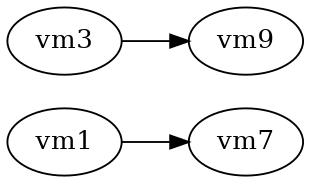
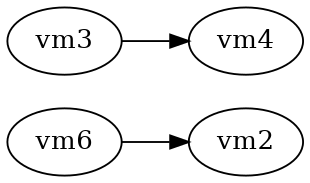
node "vm9": label "vm9" -> "vm4"
node "vm1": label "vm1" -> "vm6"
node "vm7": label "vm7" -> "vm2"
